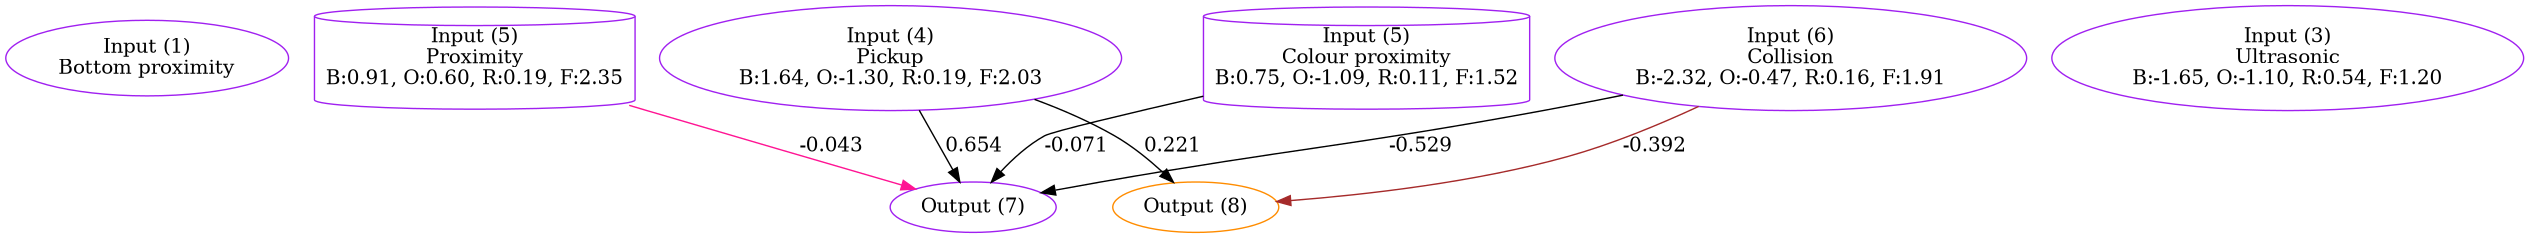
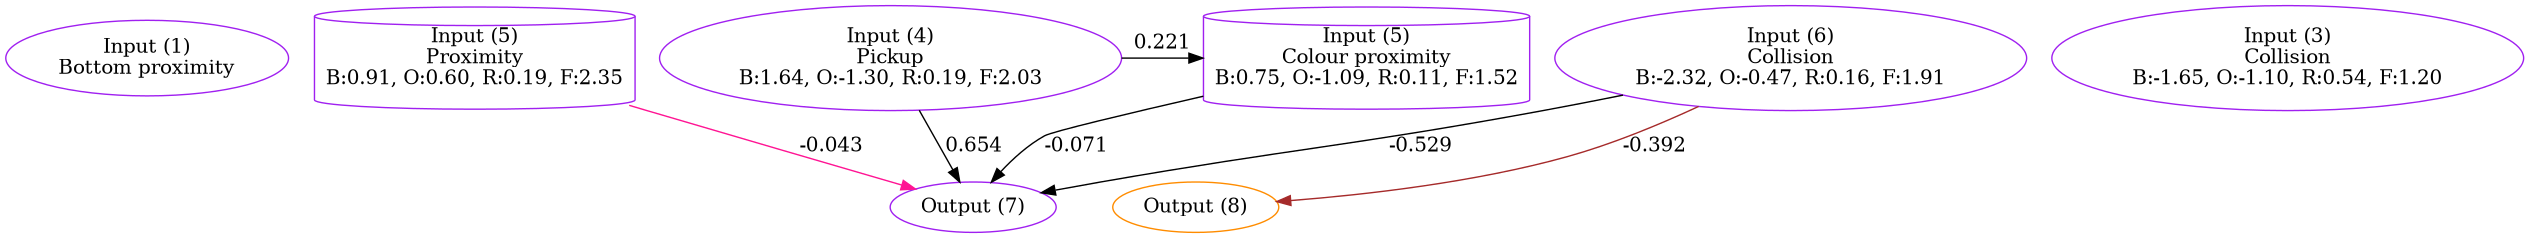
node "Input (3) Ultrasonic B:-1.65, O:-1.10, R:0.54, F:1.20": label "Input (3) Ultrasonic B:-1.65, O:-1.10, R:0.54, F:1.20" -> "Input (3) Collision B:-1.65, O:-1.10, R:0.54, F:1.20"
edge "Input (4) Pickup B:1.64, O:-1.30, R:0.19, F:2.03" -> "Output (8)": now "Input (4) Pickup B:1.64, O:-1.30, R:0.19, F:2.03" -> "Input (5) Colour proximity B:0.75, O:-1.09, R:0.11, F:1.52"
